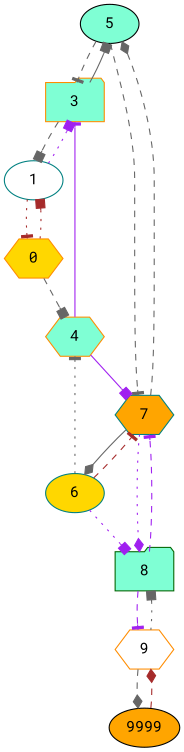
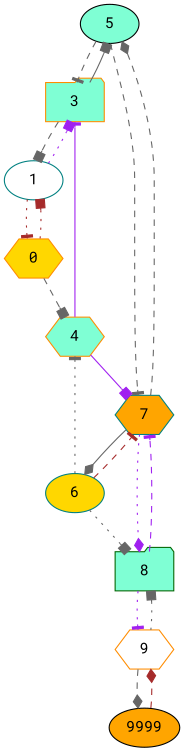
edge "6" -> "8": color purple -> gray40
edge "8" -> "9": style dashed -> dotted
